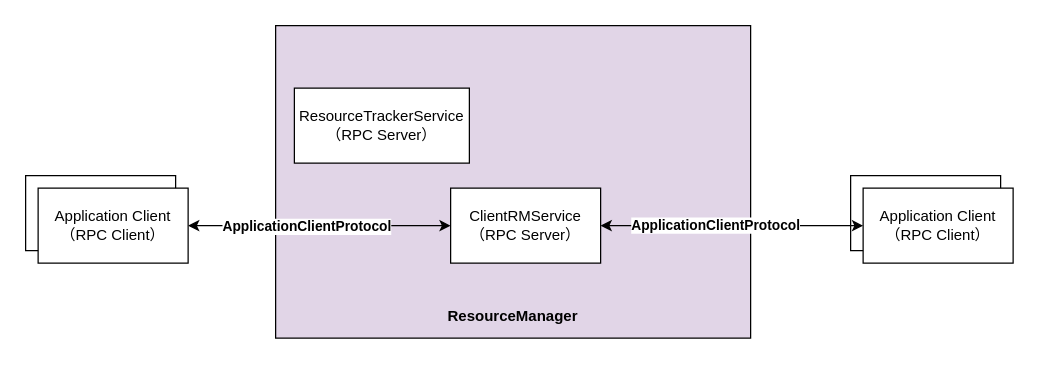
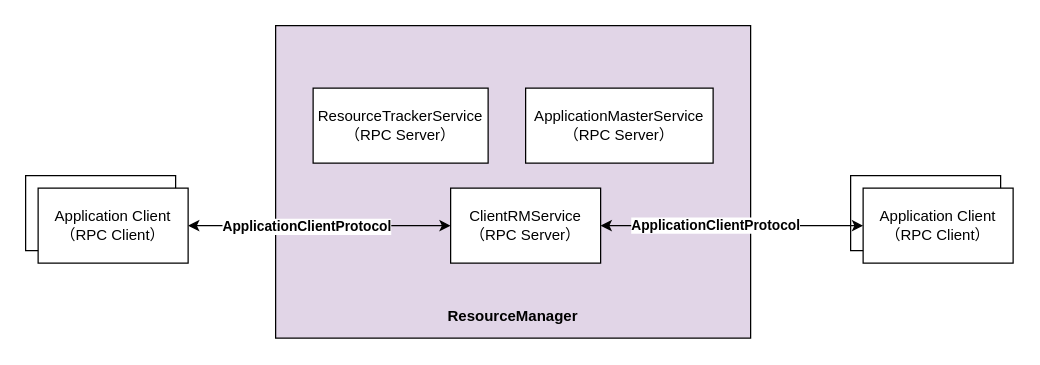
node "ResourceTrackerService （RPC Server）": moved (382, 126) -> (401, 126)
node "ApplicationMasterService （RPC Server）": added
